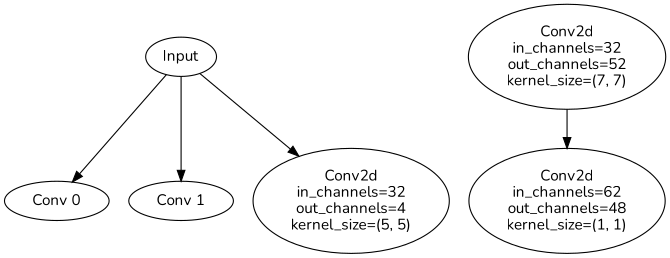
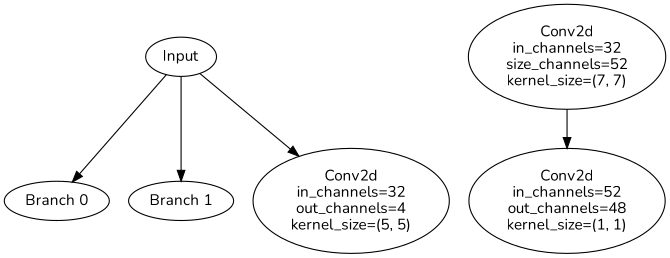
node "Conv2d in_channels=32 out_channels=52 kernel_size=(7, 7)": label "Conv2d in_channels=32 out_channels=52 kernel_size=(7, 7)" -> "Conv2d in_channels=32 size_channels=52 kernel_size=(7, 7)"
node "Conv 0": label "Conv 0" -> "Branch 0"
node "Conv 1": label "Conv 1" -> "Branch 1"
node "Conv2d in_channels=62 out_channels=48 kernel_size=(1, 1)": label "Conv2d in_channels=62 out_channels=48 kernel_size=(1, 1)" -> "Conv2d in_channels=52 out_channels=48 kernel_size=(1, 1)"
